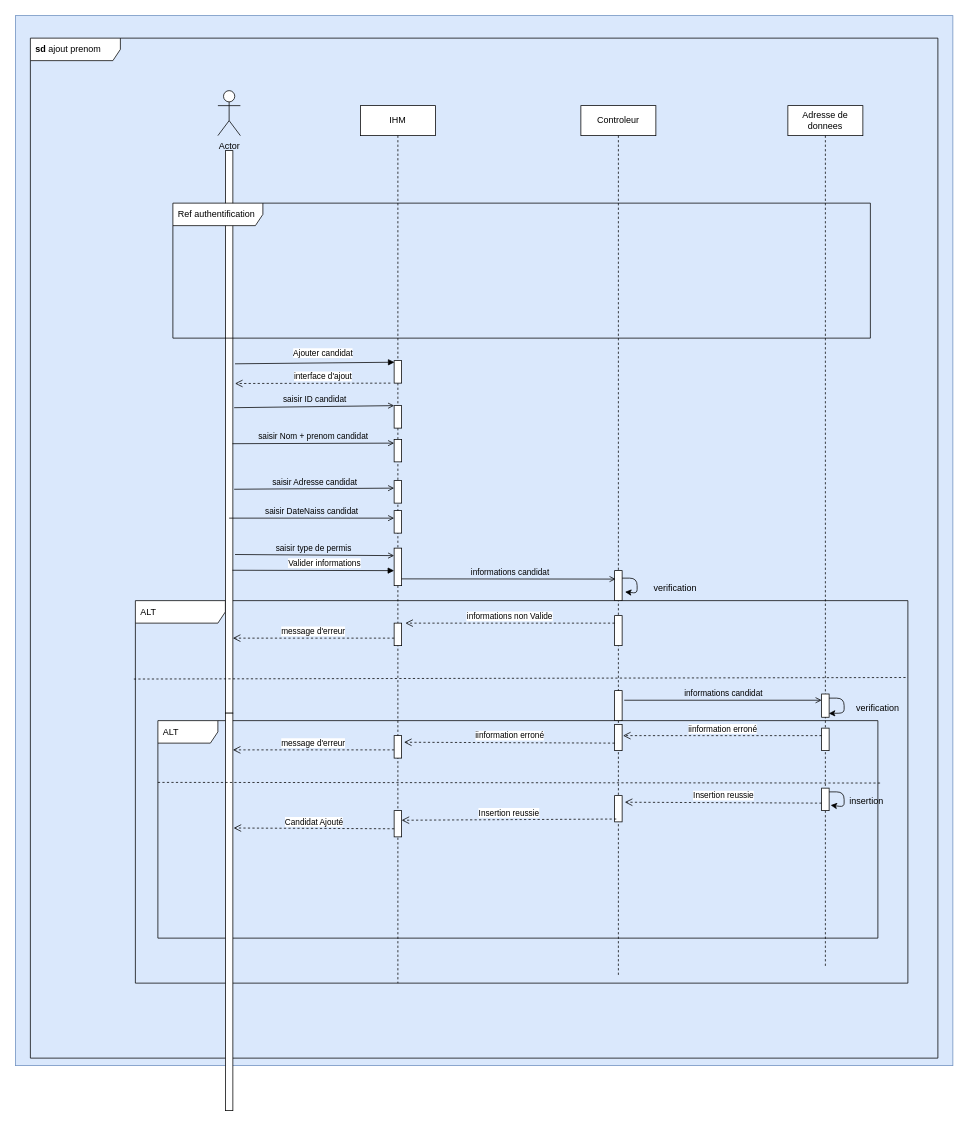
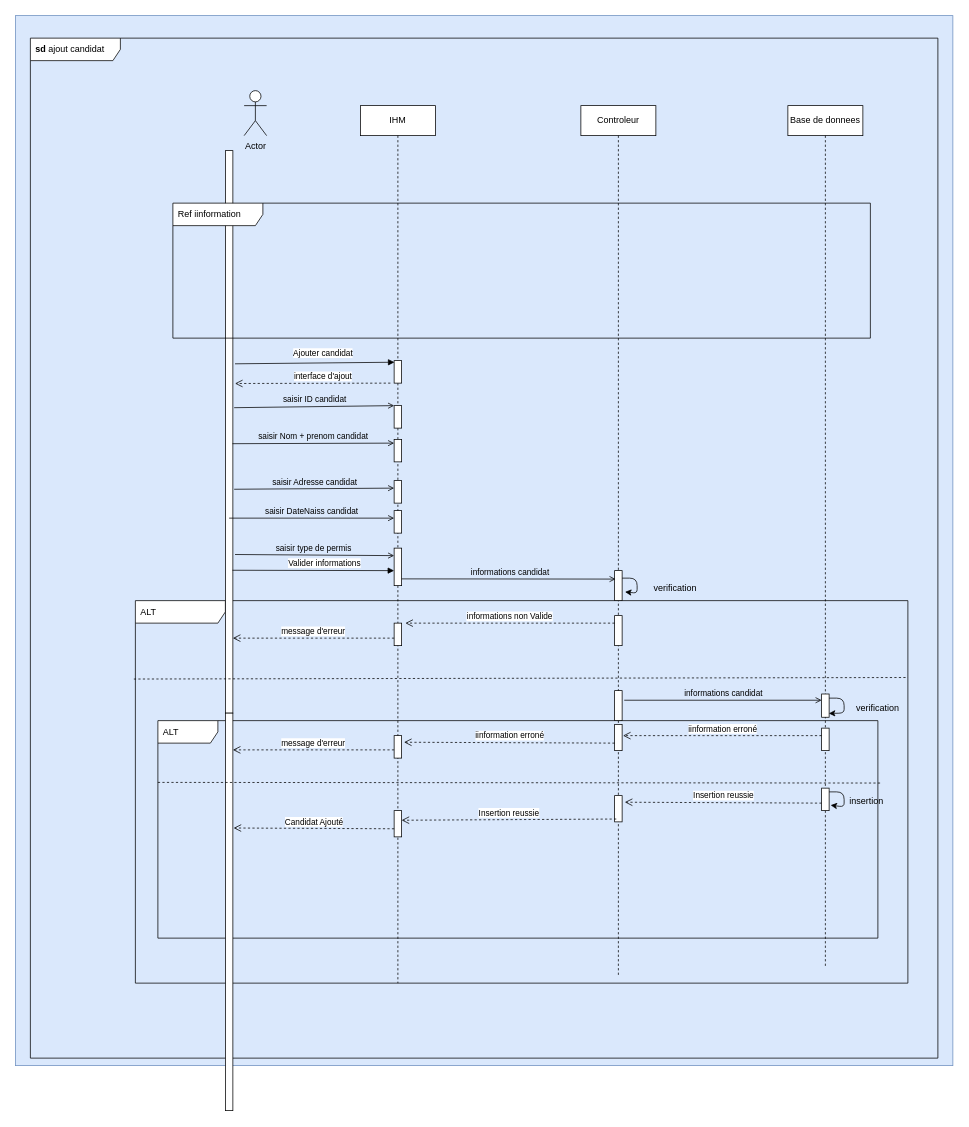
node "sd ajout prenom": label "sd ajout prenom" -> "sd ajout candidat"
node "Actor": moved (229, 113) -> (255, 113)
node "Adresse de donnees": label "Adresse de donnees" -> "Base de donnees"
node "Ref authentification": label "Ref authentification" -> "Ref iinformation"
